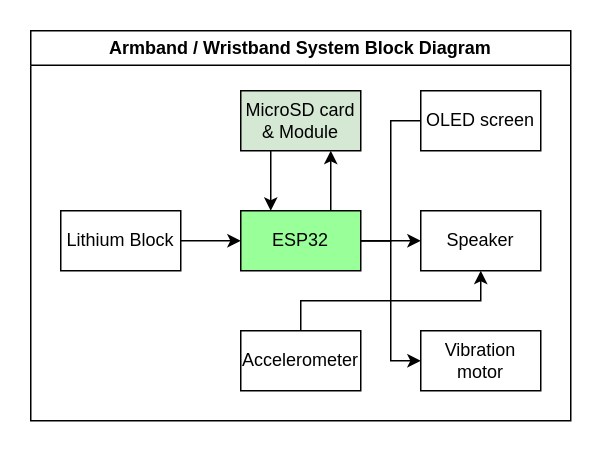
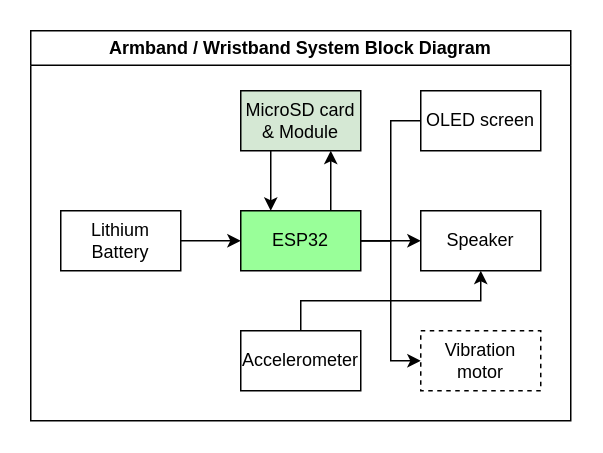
node "Lithium Block": label "Lithium Block" -> "Lithium Battery"
node "Vibration motor": style solid -> dashed
